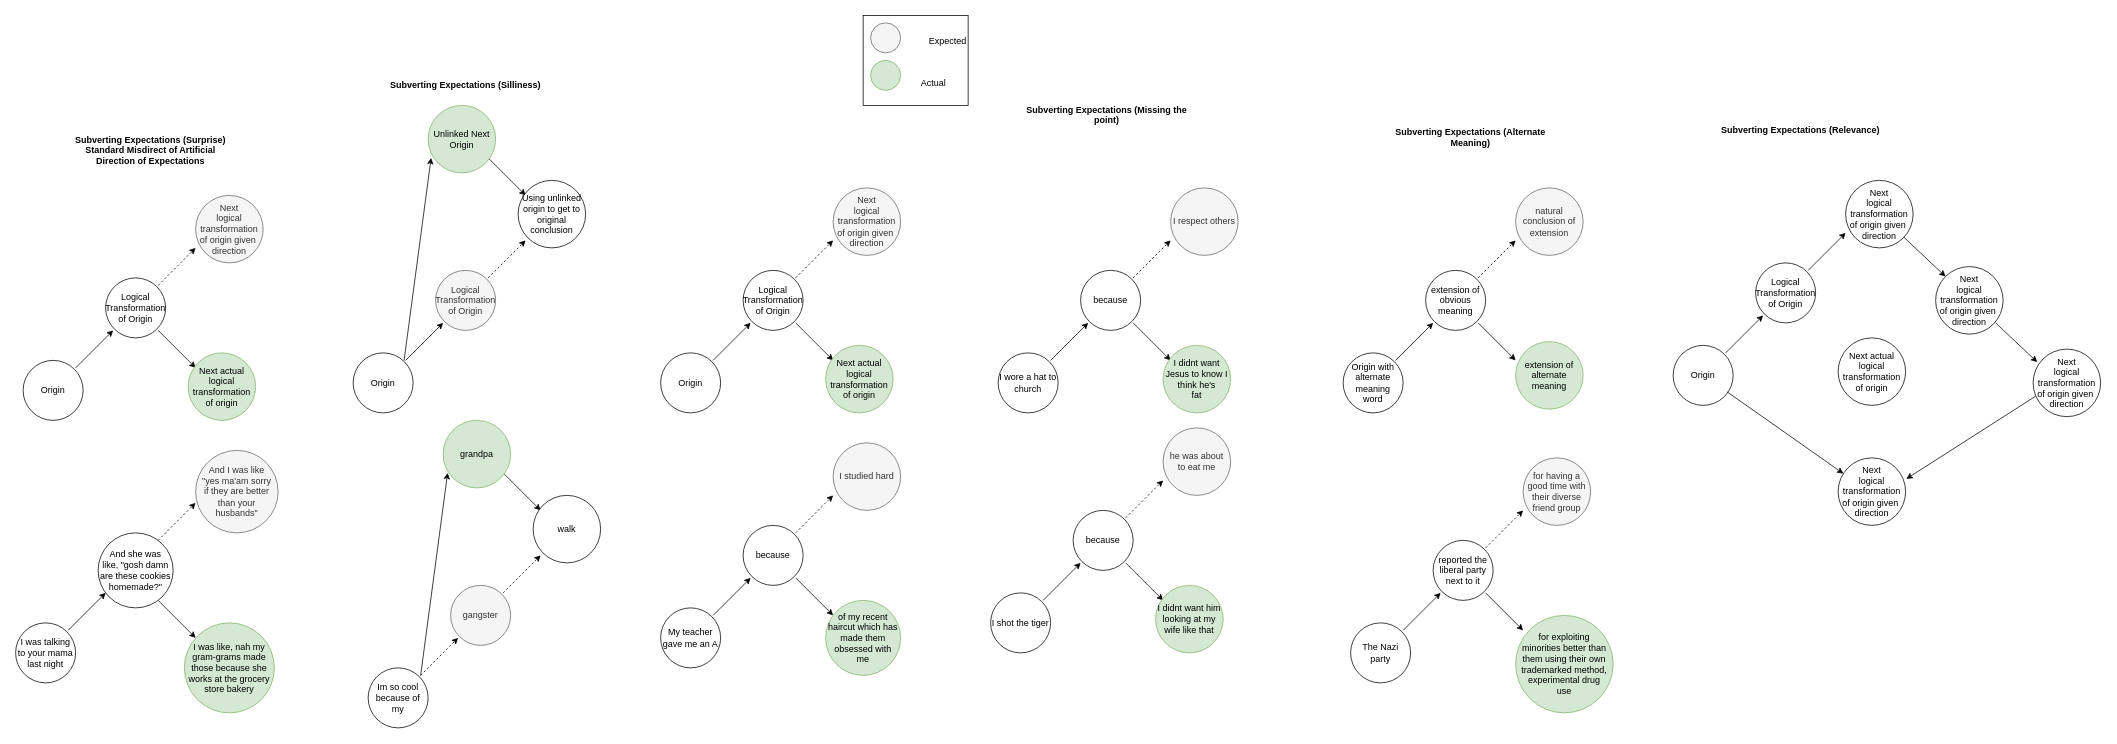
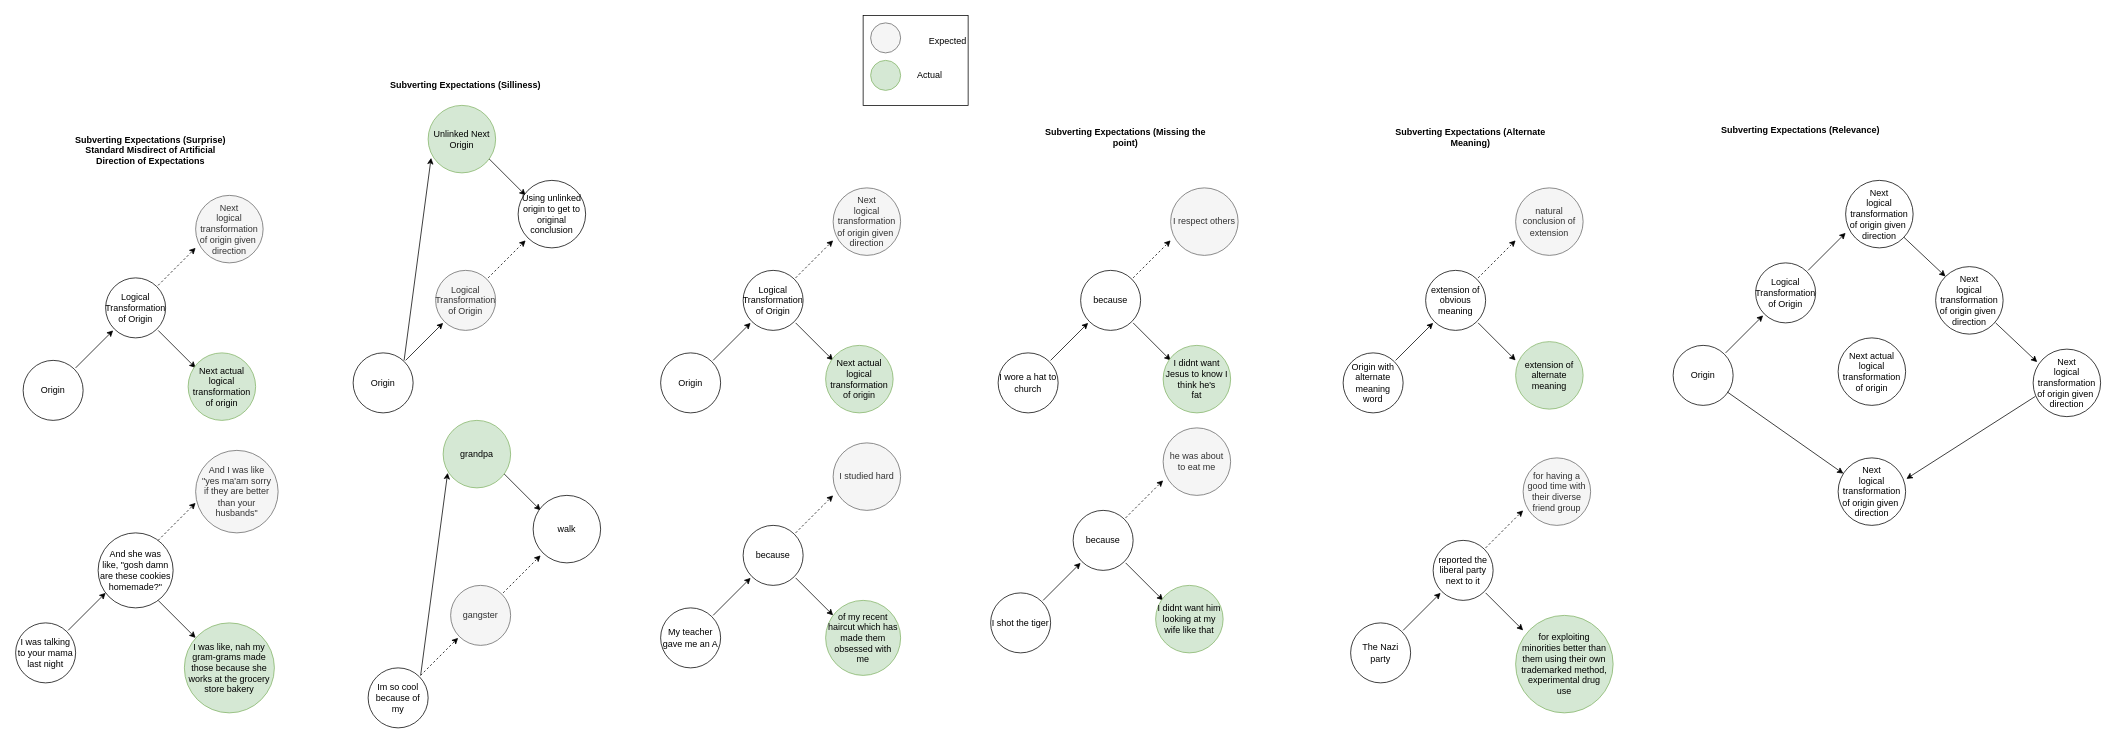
node "Actual": moved (933, 83) -> (930, 75)
node "Subverting Expectations (Missing the point)": moved (1107, 120) -> (1125, 143)
